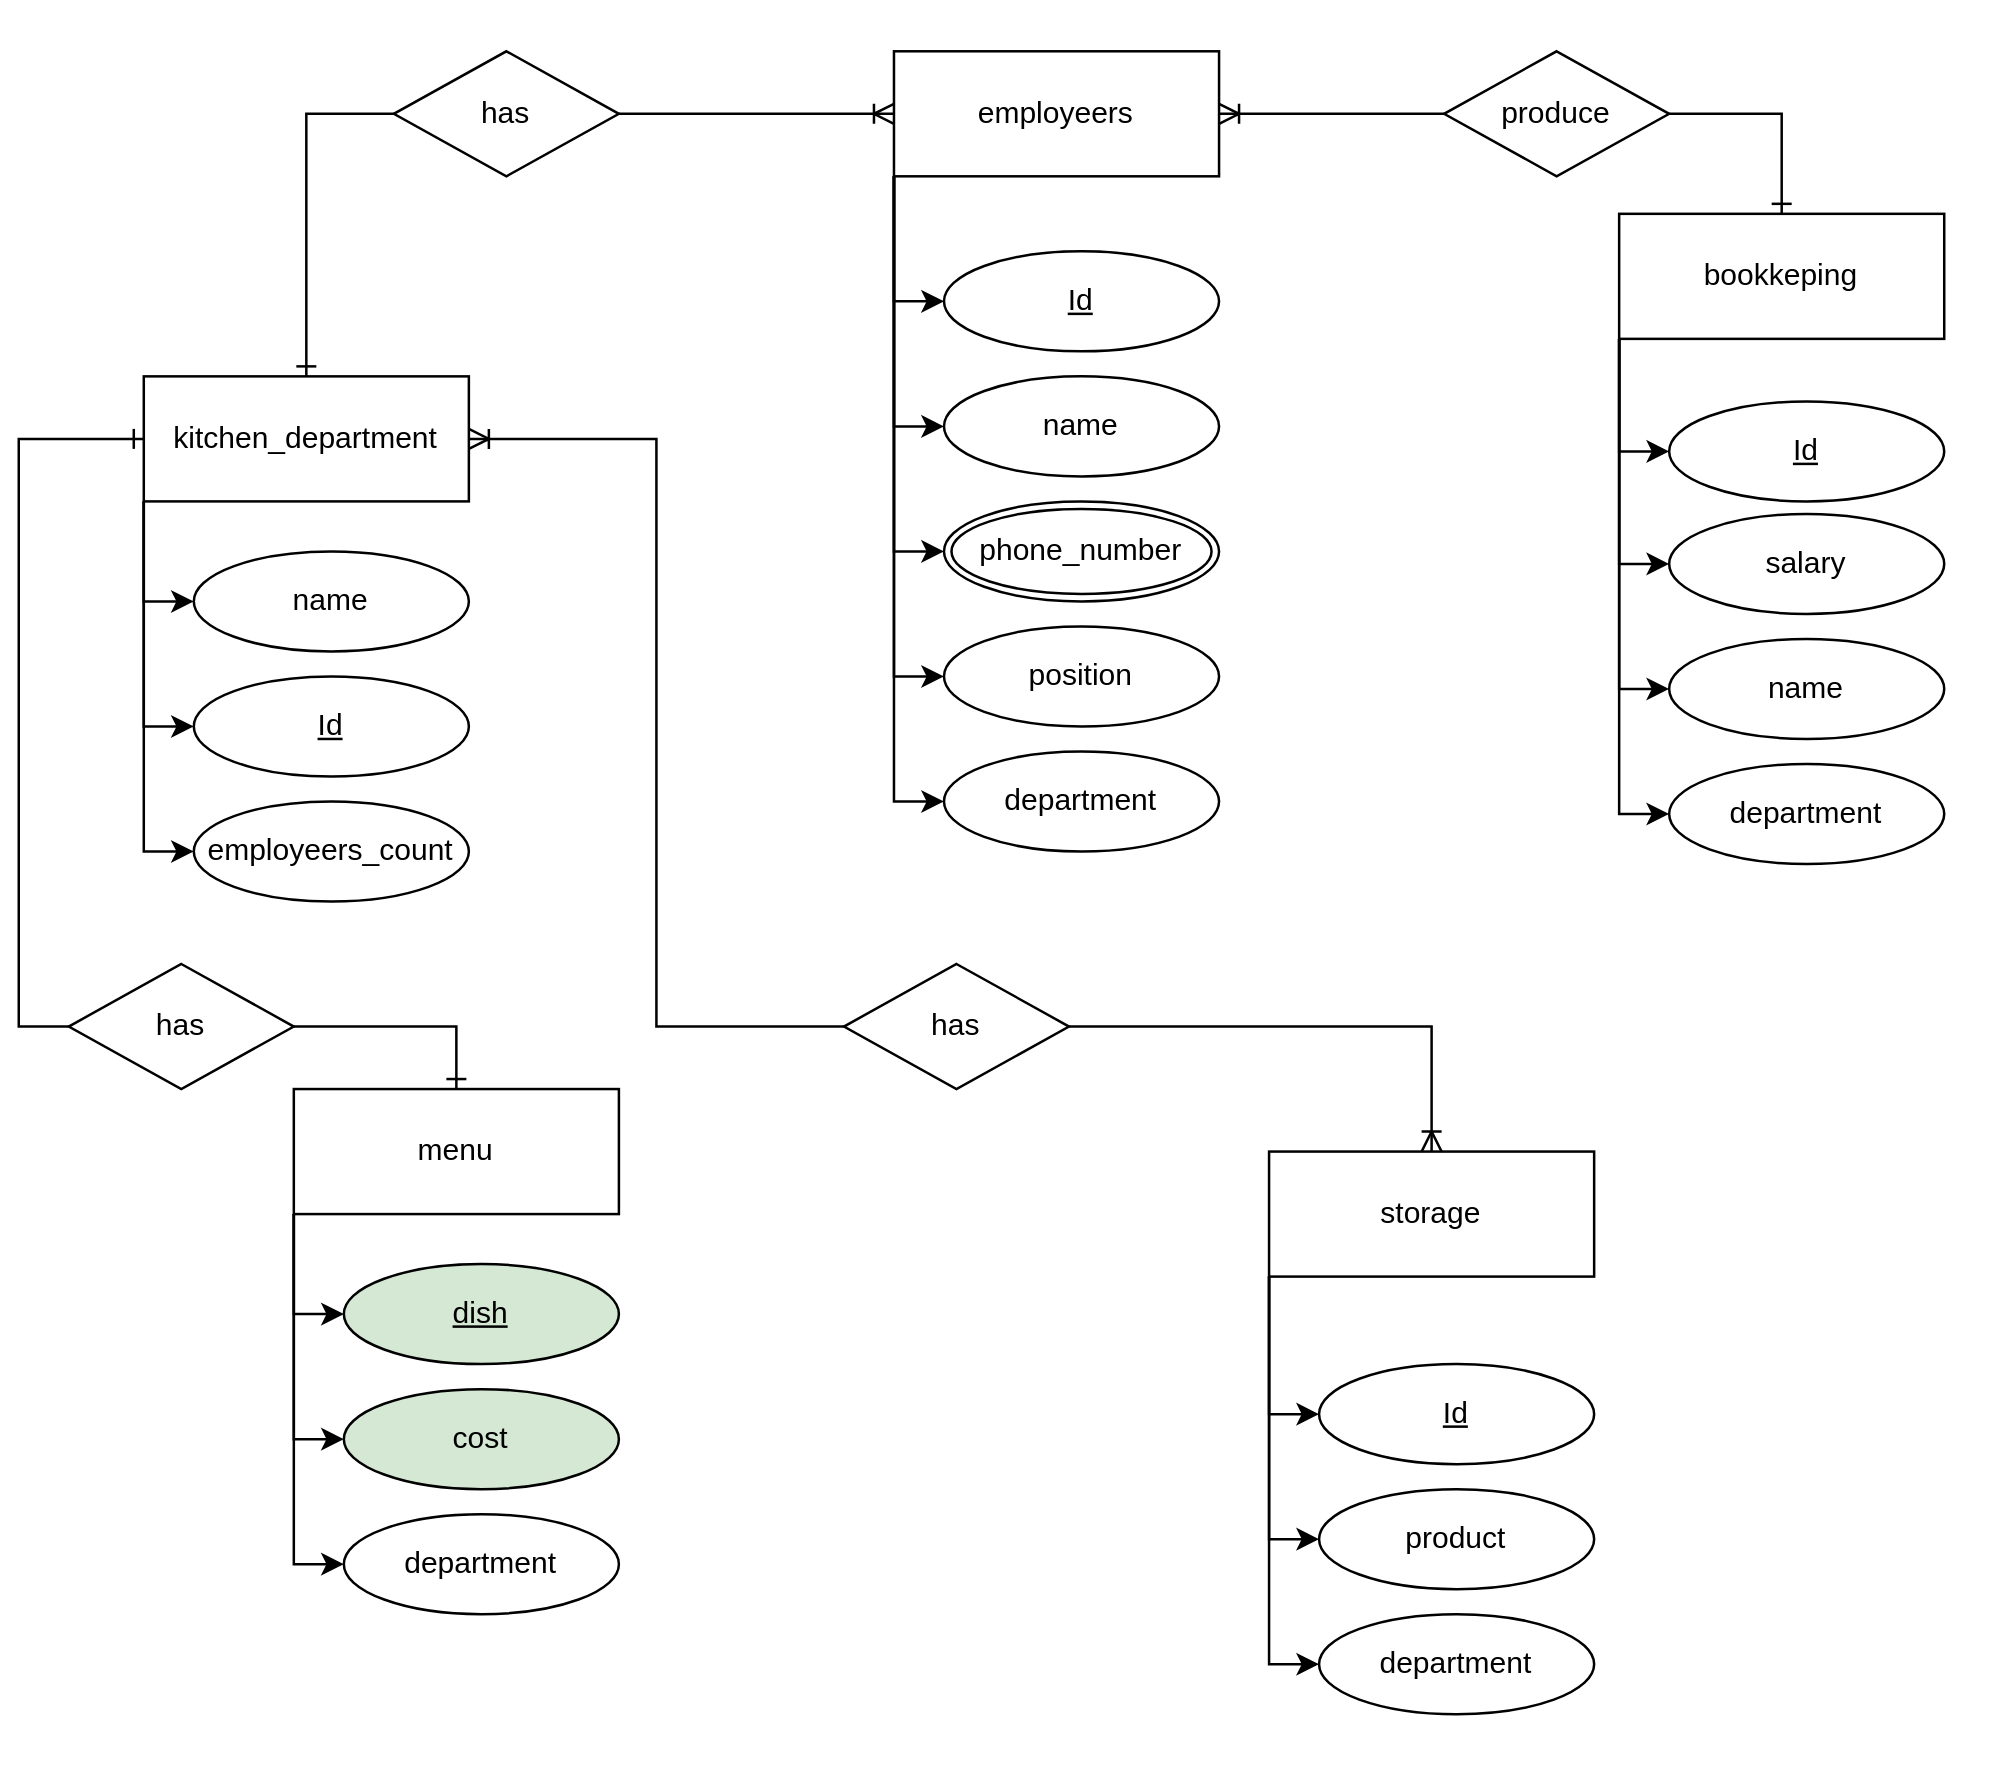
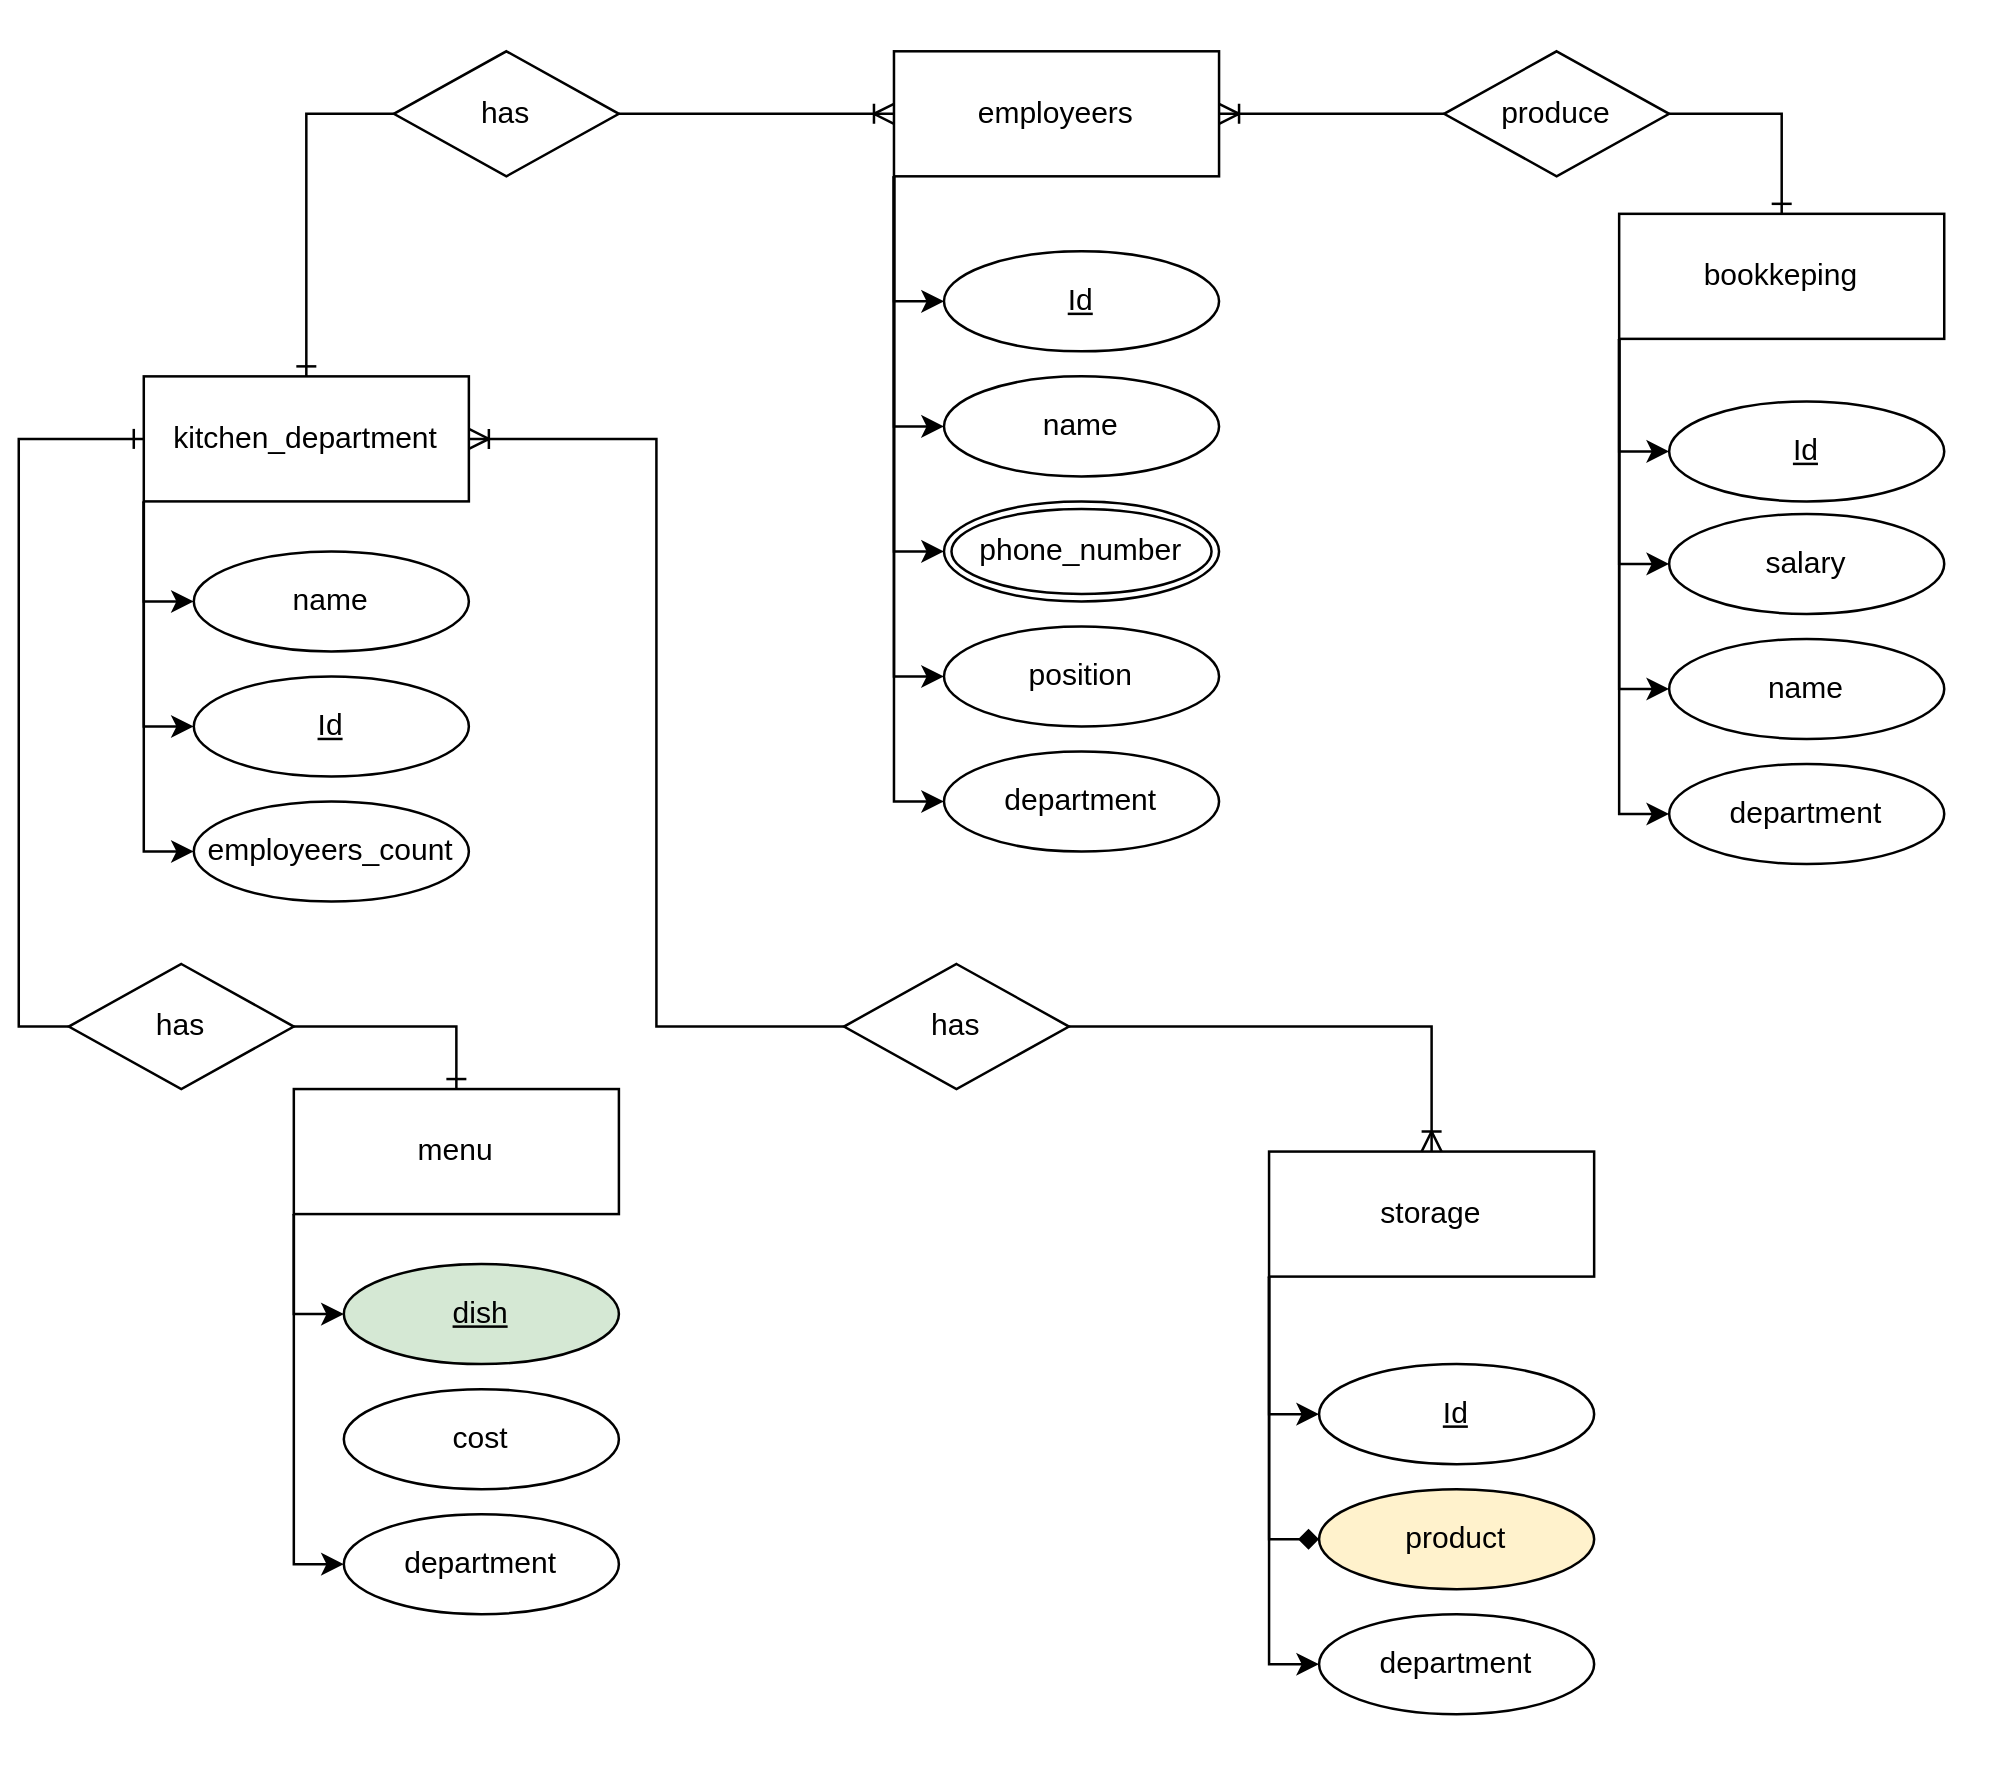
edge "menu" -> "cost": removed
node "cost": fillcolor #d5e8d4 -> #ffffff
edge "storage" -> "product": arrowhead classic -> diamond
node "product": fillcolor #ffffff -> #fff2cc
